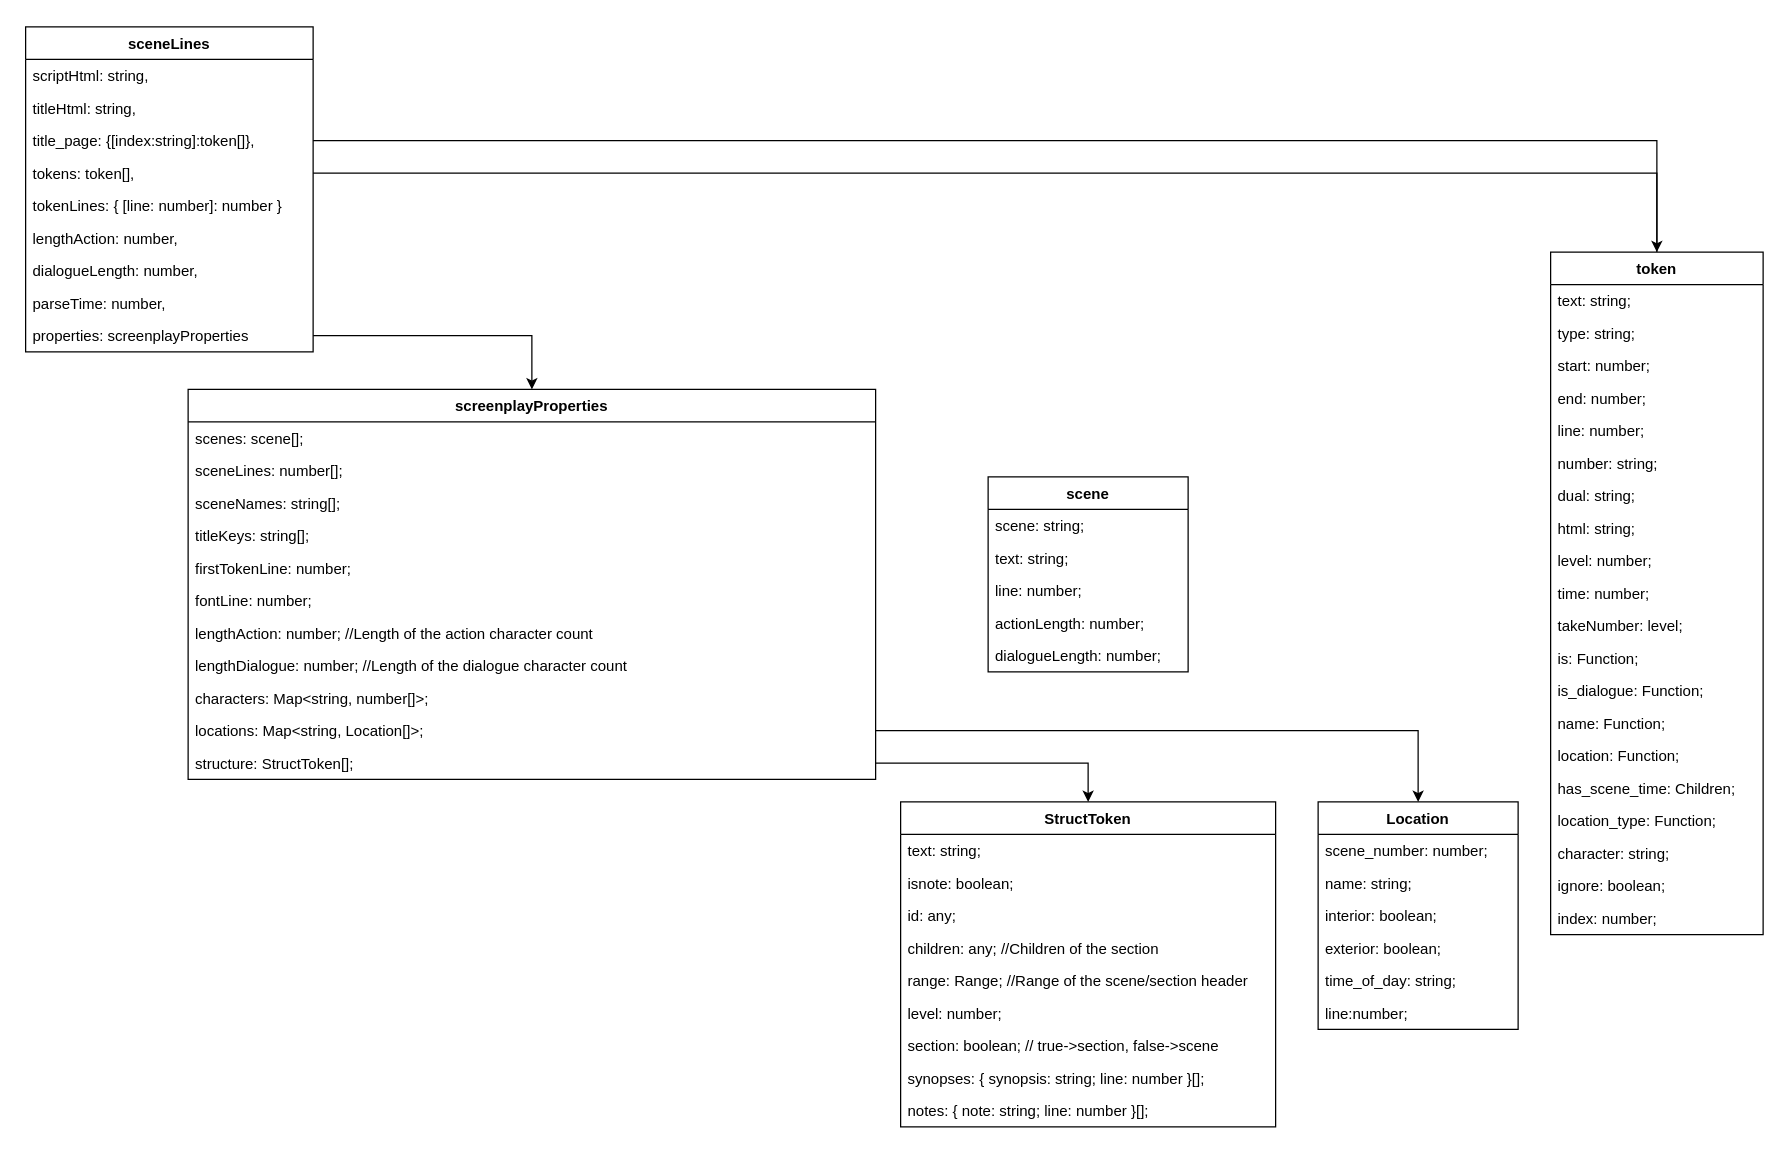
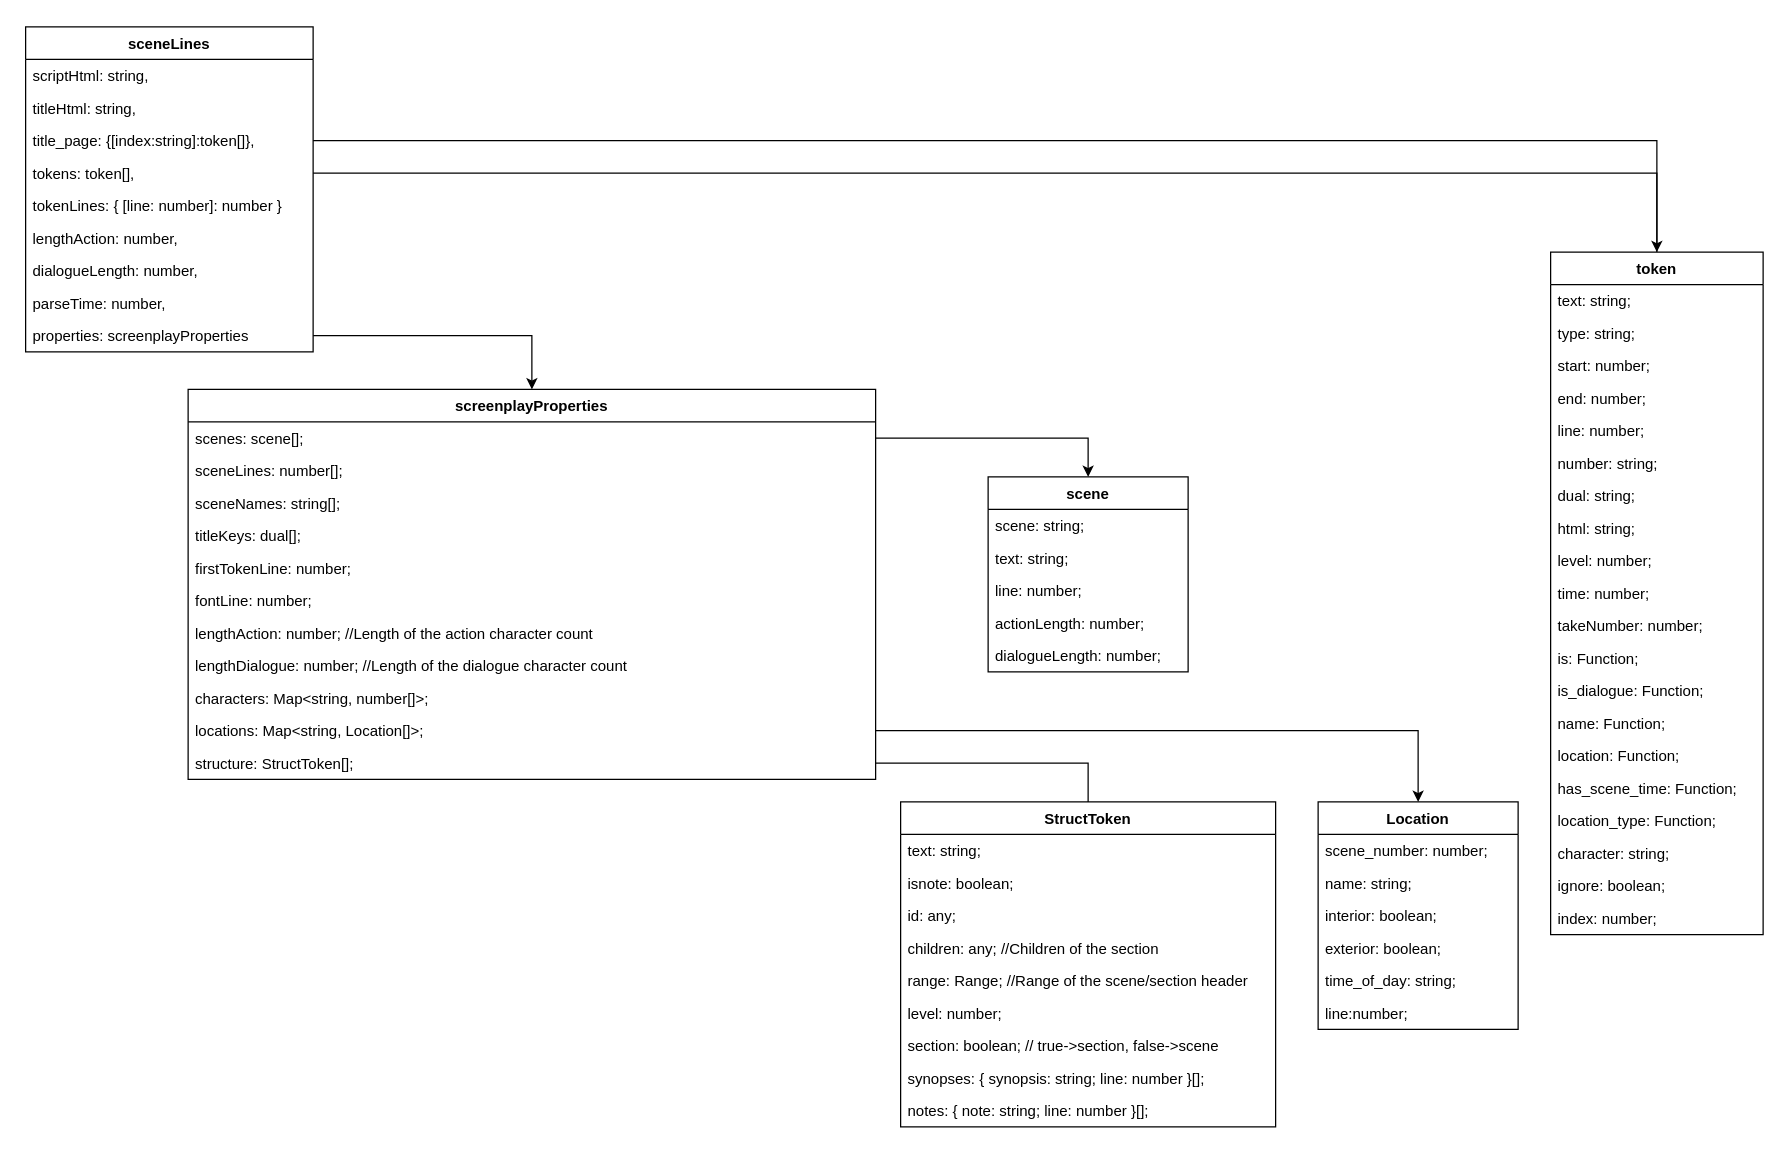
edge "scenes: scene[];" -> "scene": added
node "titleKeys: string[];": label "titleKeys: string[];" -> "titleKeys: dual[];"
node "takeNumber: level;": label "takeNumber: level;" -> "takeNumber: number;"
node "has_scene_time: Children;": label "has_scene_time: Children;" -> "has_scene_time: Function;"
edge "structure: StructToken[];" -> "StructToken": arrowhead classic -> none
